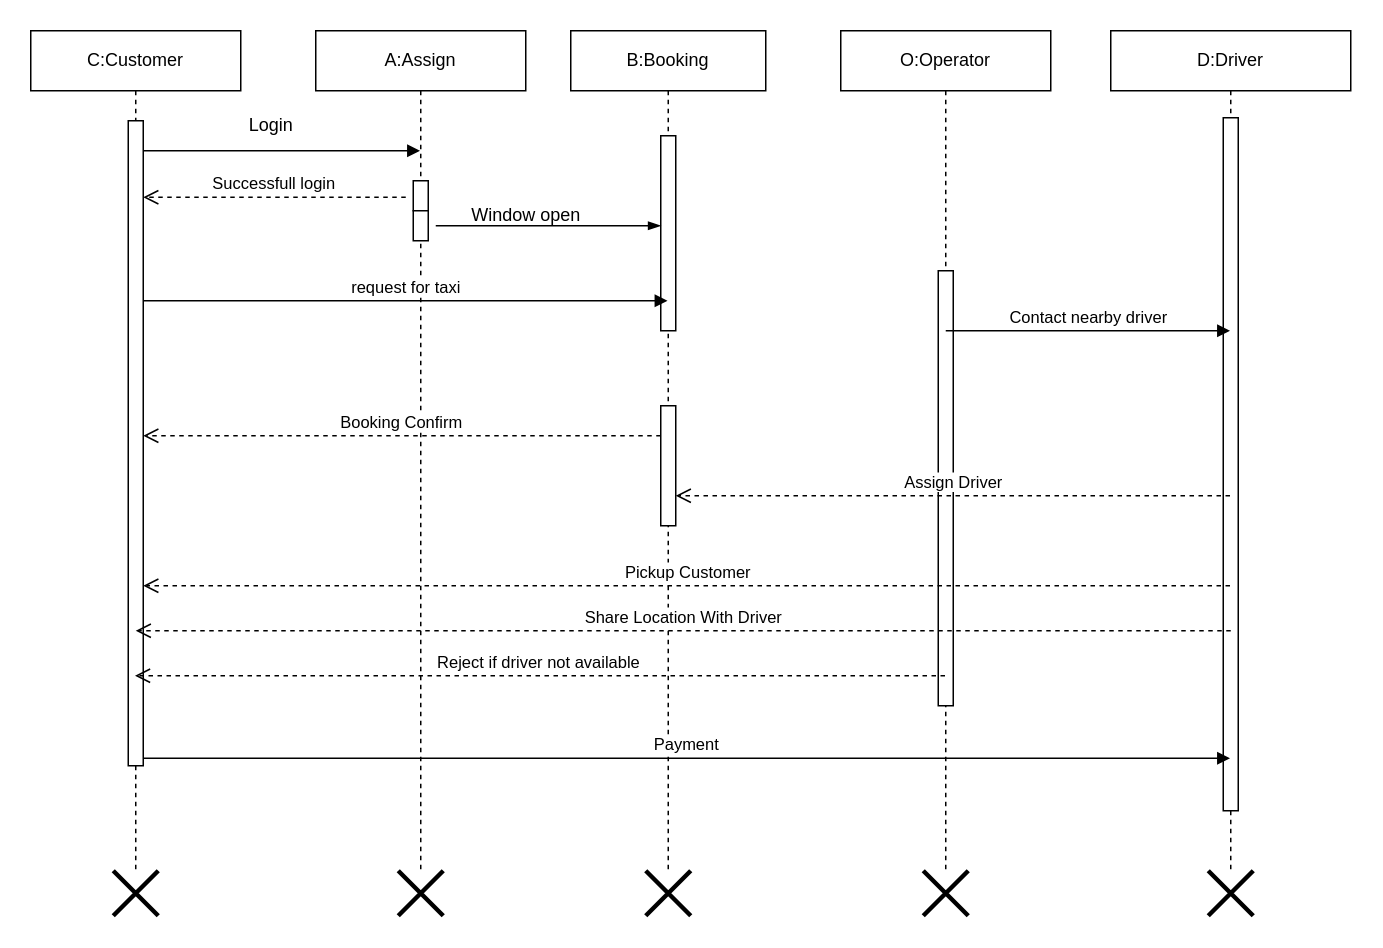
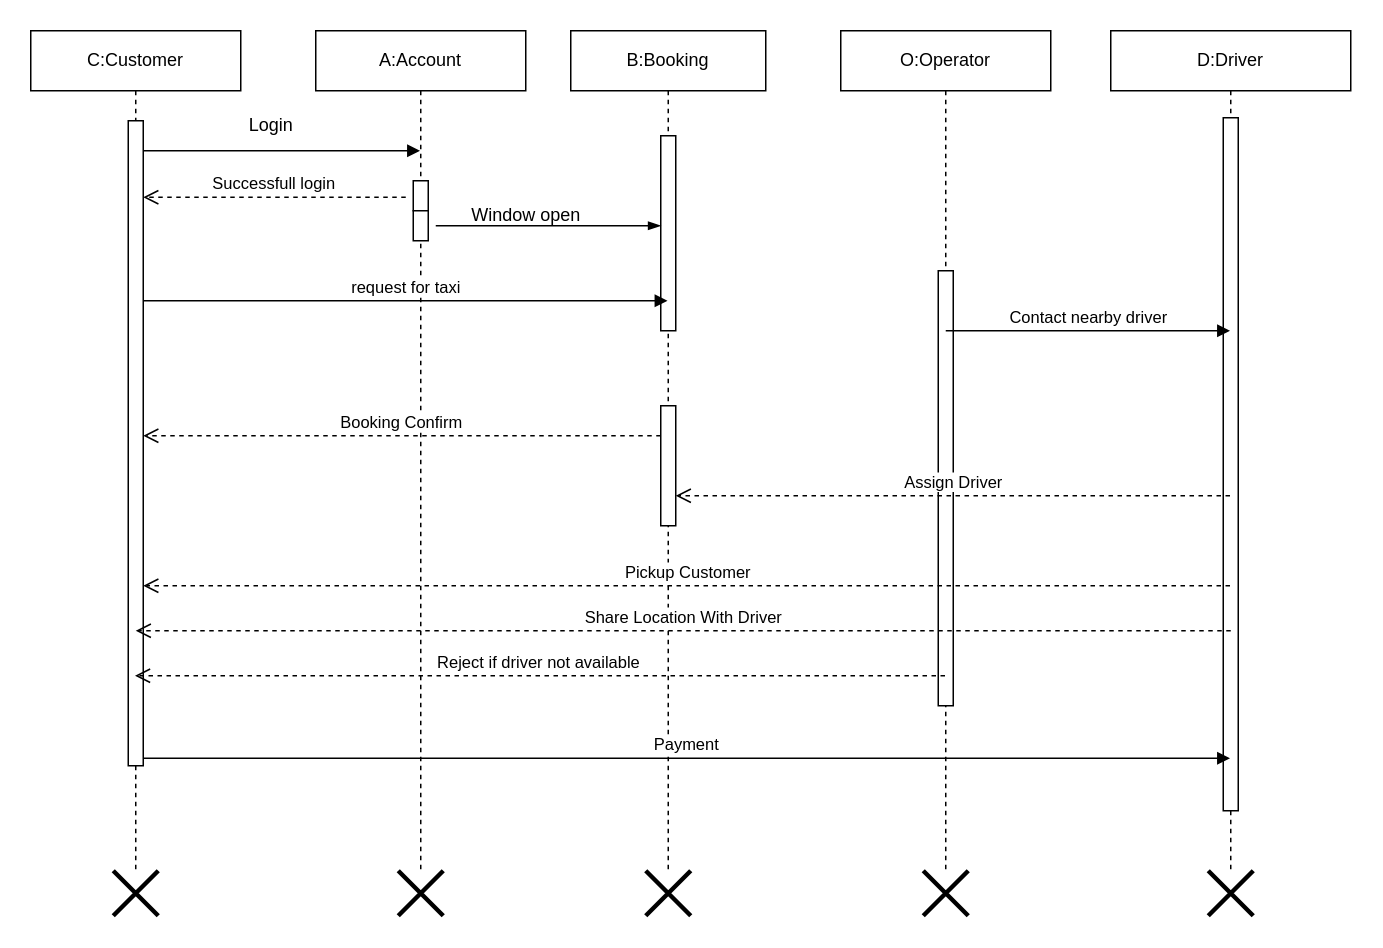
node "A:Assign": label "A:Assign" -> "A:Account"
